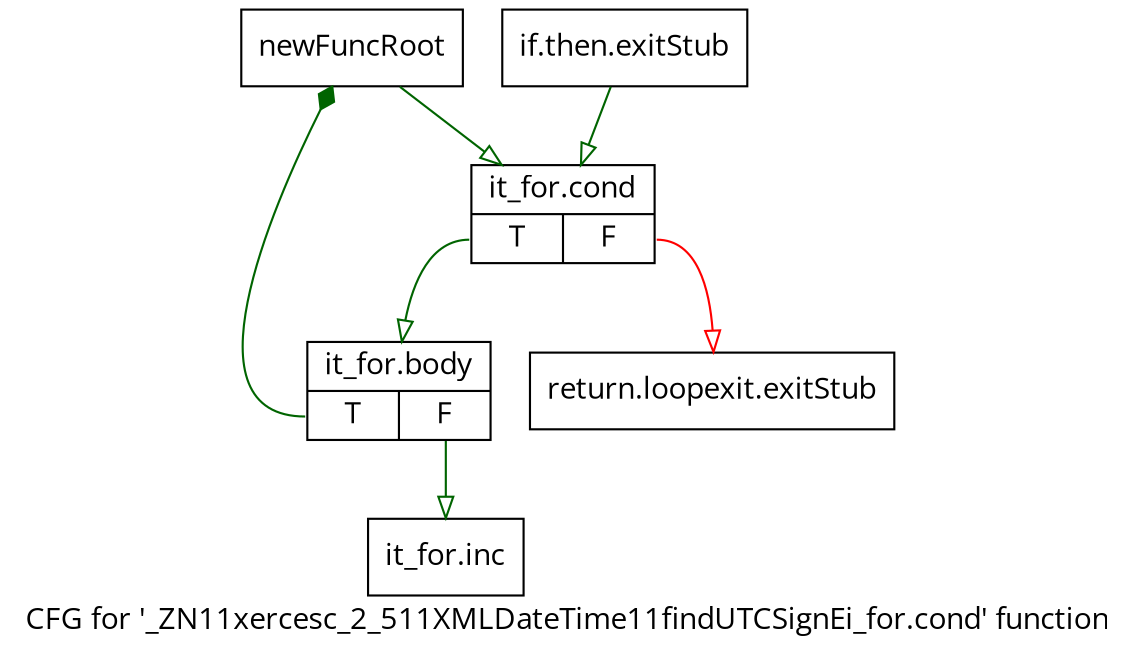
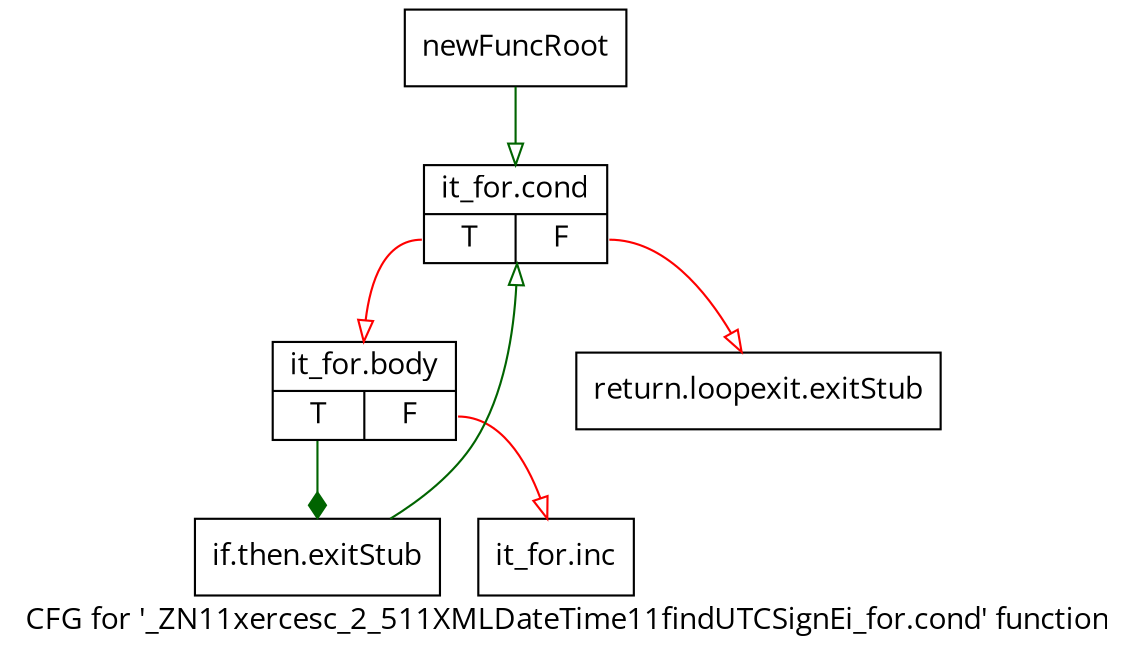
edge "it_for.cond" -> "it_for.body": color darkgreen -> red
edge "it_for.body" -> "newFuncRoot": now "it_for.body" -> "if.then.exitStub"
edge "it_for.body" -> "it_for.inc": color darkgreen -> red
